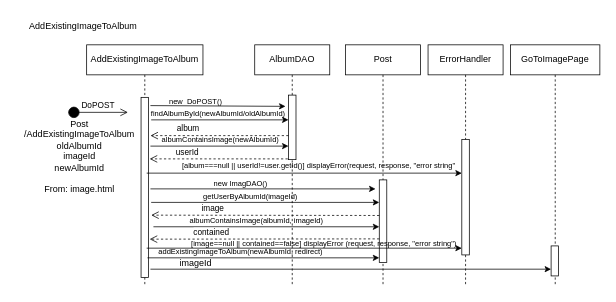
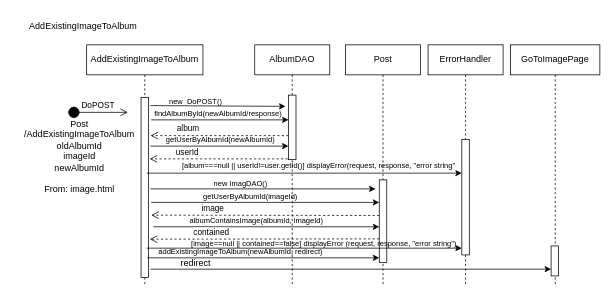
node "findAlbumById(newAlbumId/oldAlbumId)": label "findAlbumById(newAlbumId/oldAlbumId)" -> "findAlbumById(newAlbumId/response)"
node "albumContainsImage(newAlbumId)": label "albumContainsImage(newAlbumId)" -> "getUserByAlbumId(newAlbumId)"
node "imageId": label "imageId" -> "redirect"
